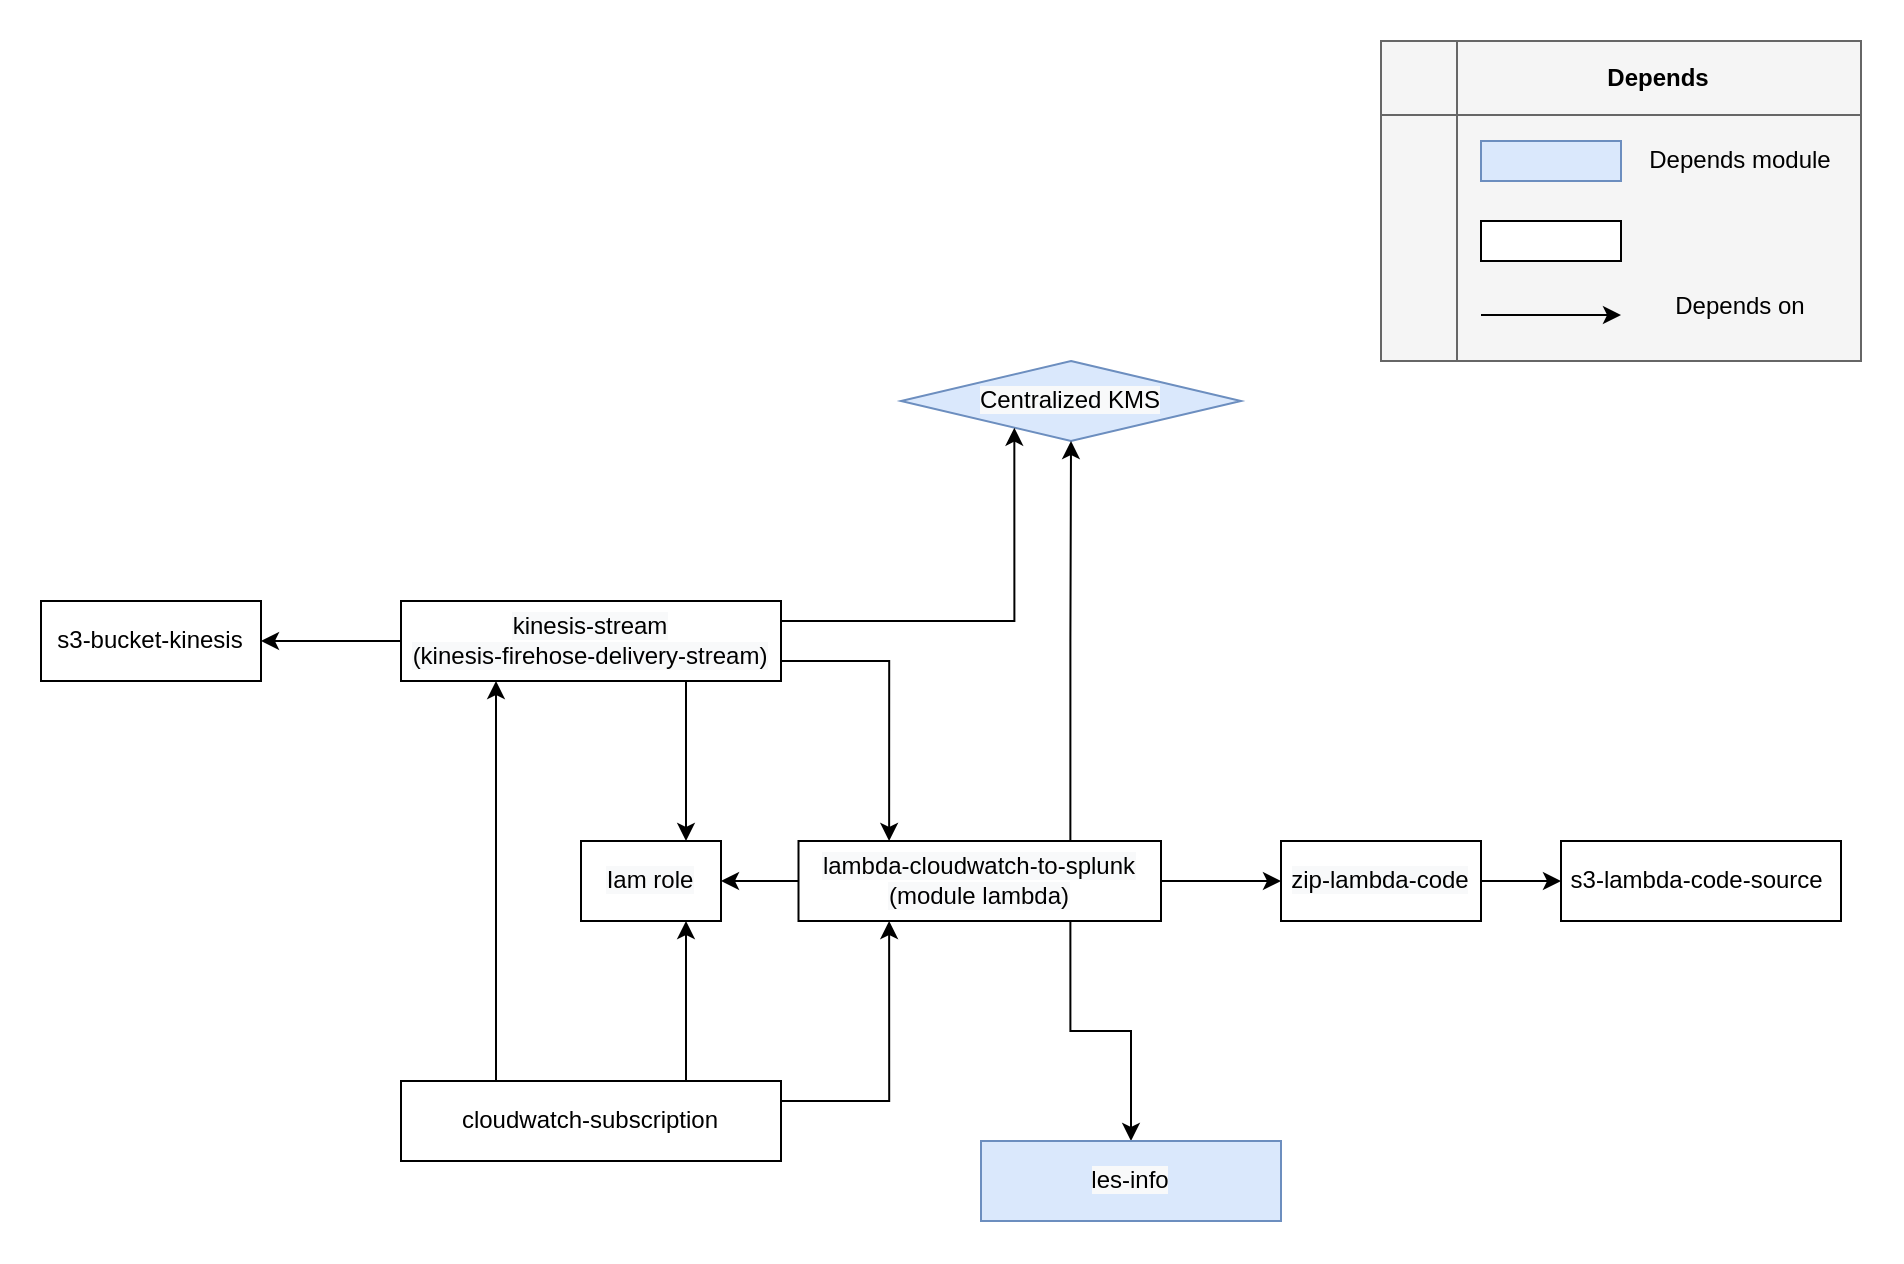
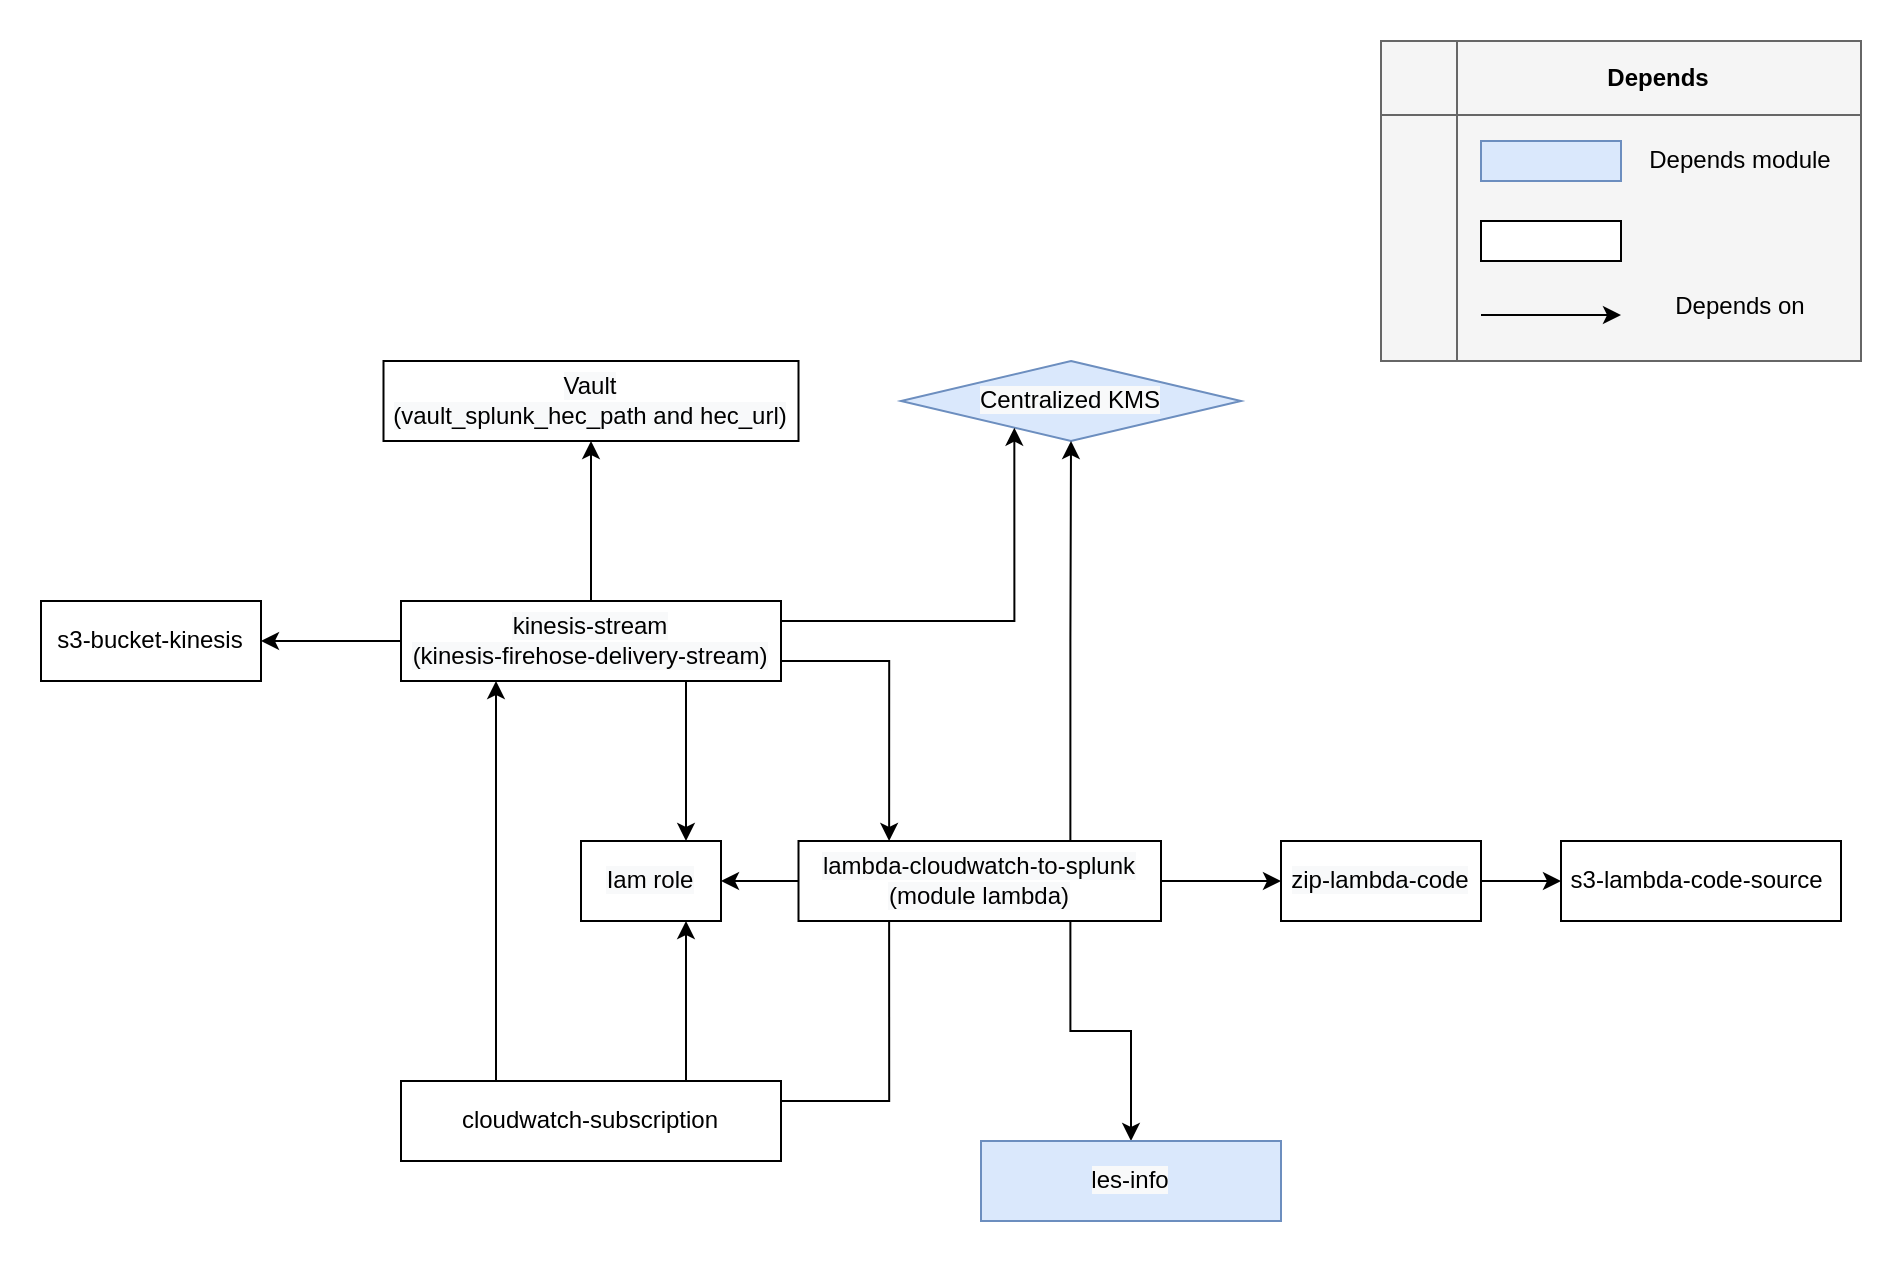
node "Vault(vault_splunk_hec_path and hec_url)": added
edge "kinesis-stream(kinesis-firehose-delivery-stream)" -> "Vault(vault_splunk_hec_path and hec_url)": added
edge "cloudwatch-subscription" -> "lambda-cloudwatch-to-splunk(module lambda)": arrowhead classic -> none
